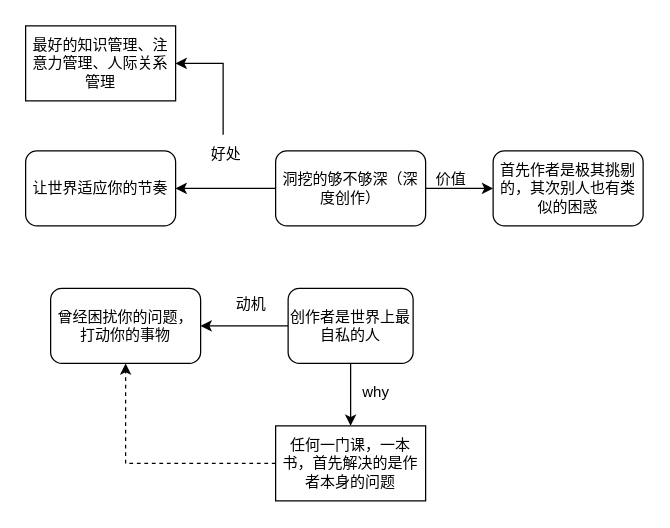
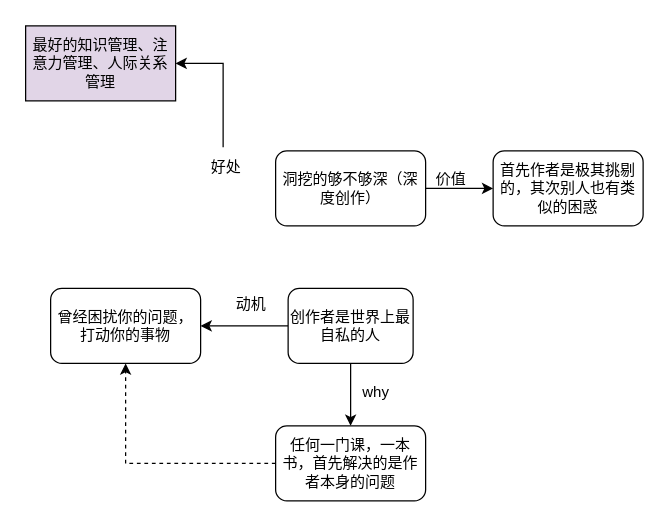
node "最好的知识管理、注意力管理、人际关系管理": fillcolor #ffffff -> #e1d5e7
node "好处": moved (226, 154) -> (226, 167)
node "让世界适应你的节奏": removed
edge "洞挖的够不够深（深度创作）" -> "让世界适应你的节奏": removed
node "任何一门课，一本书，首先解决的是作者本身的问题": shape rectangle -> rounded rectangle
